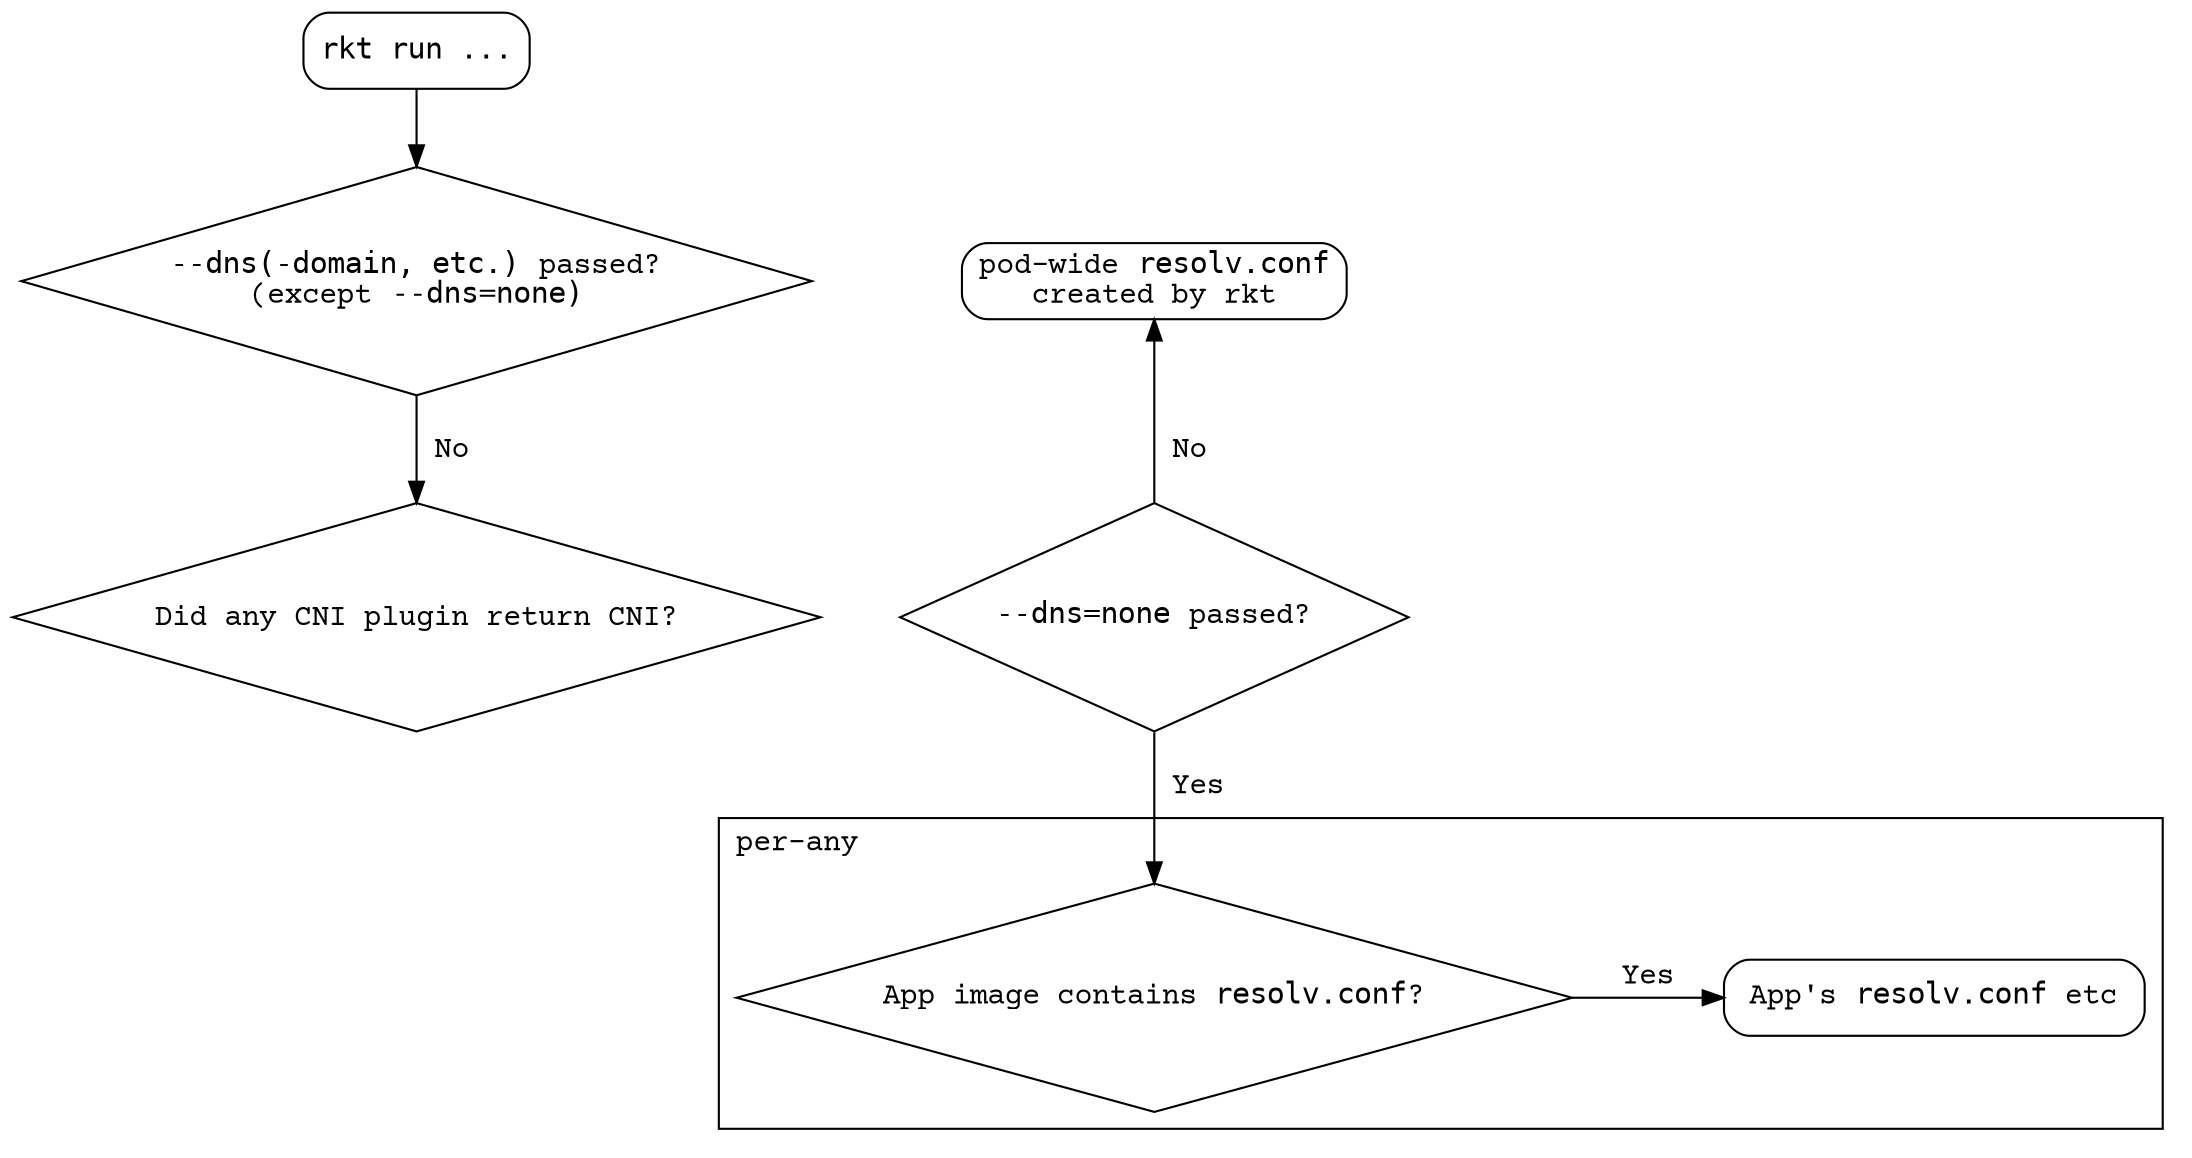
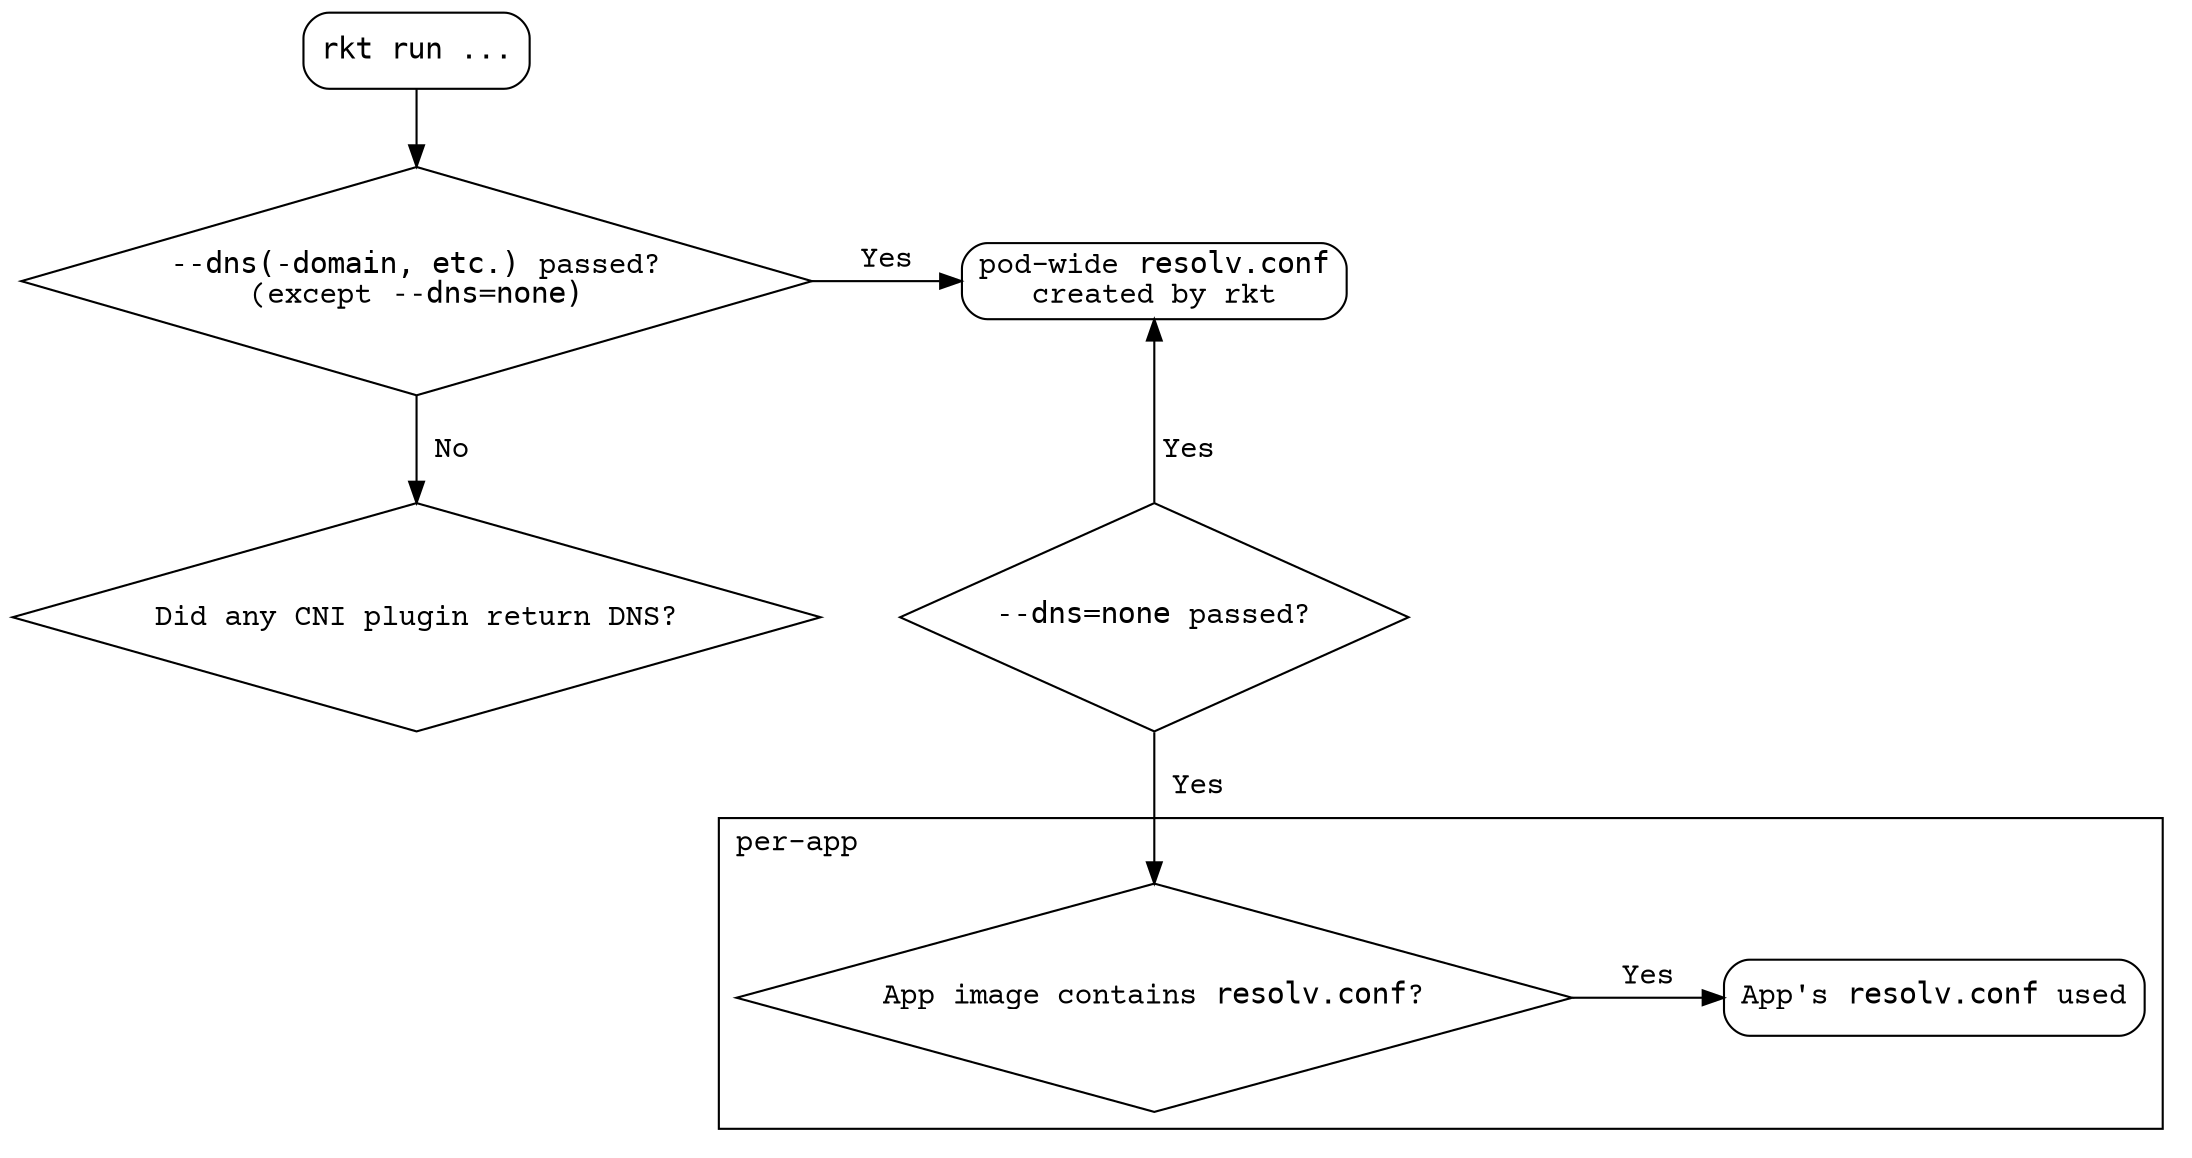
edge "--dns(-domain, etc.)" -> "pod-wide": added, label "Yes"
edge "--dns=none" -> "pod-wide": label " No" -> " Yes"
node "Did any CNI plugin return CNI?": label "Did any CNI plugin return CNI?" -> "Did any CNI plugin return DNS?"
cluster "per-any": label "per-any" -> "per-app"
node "App's": text "etc" -> "used"
